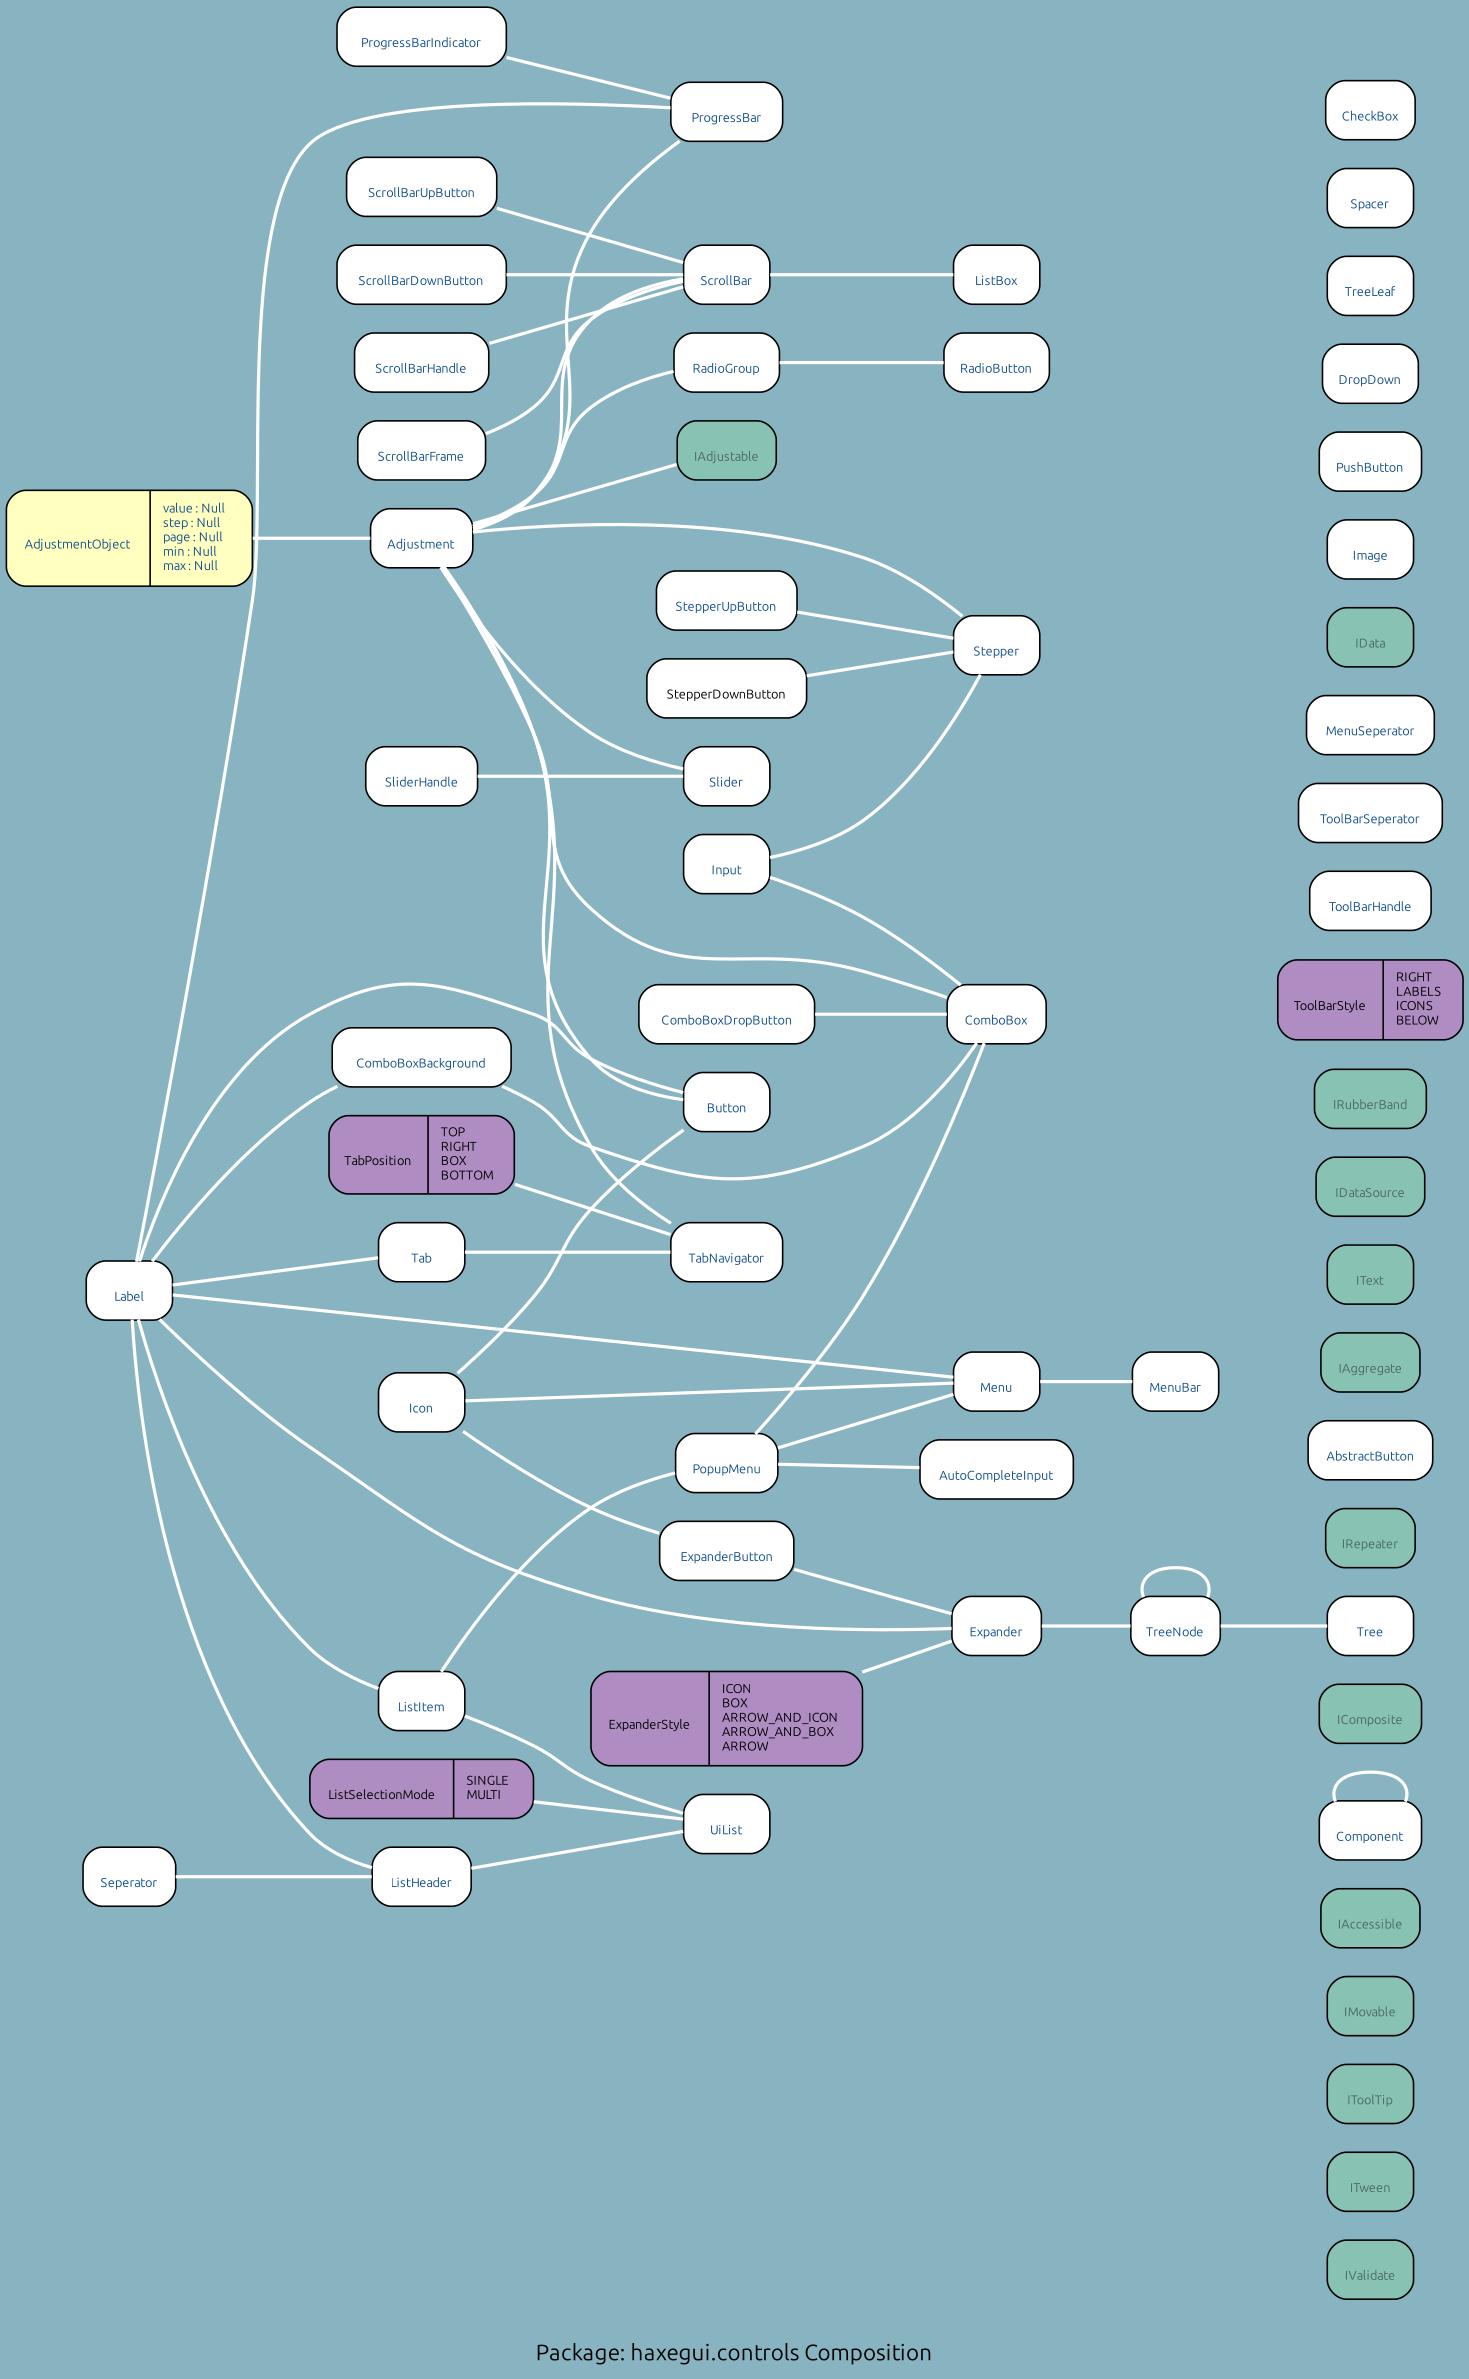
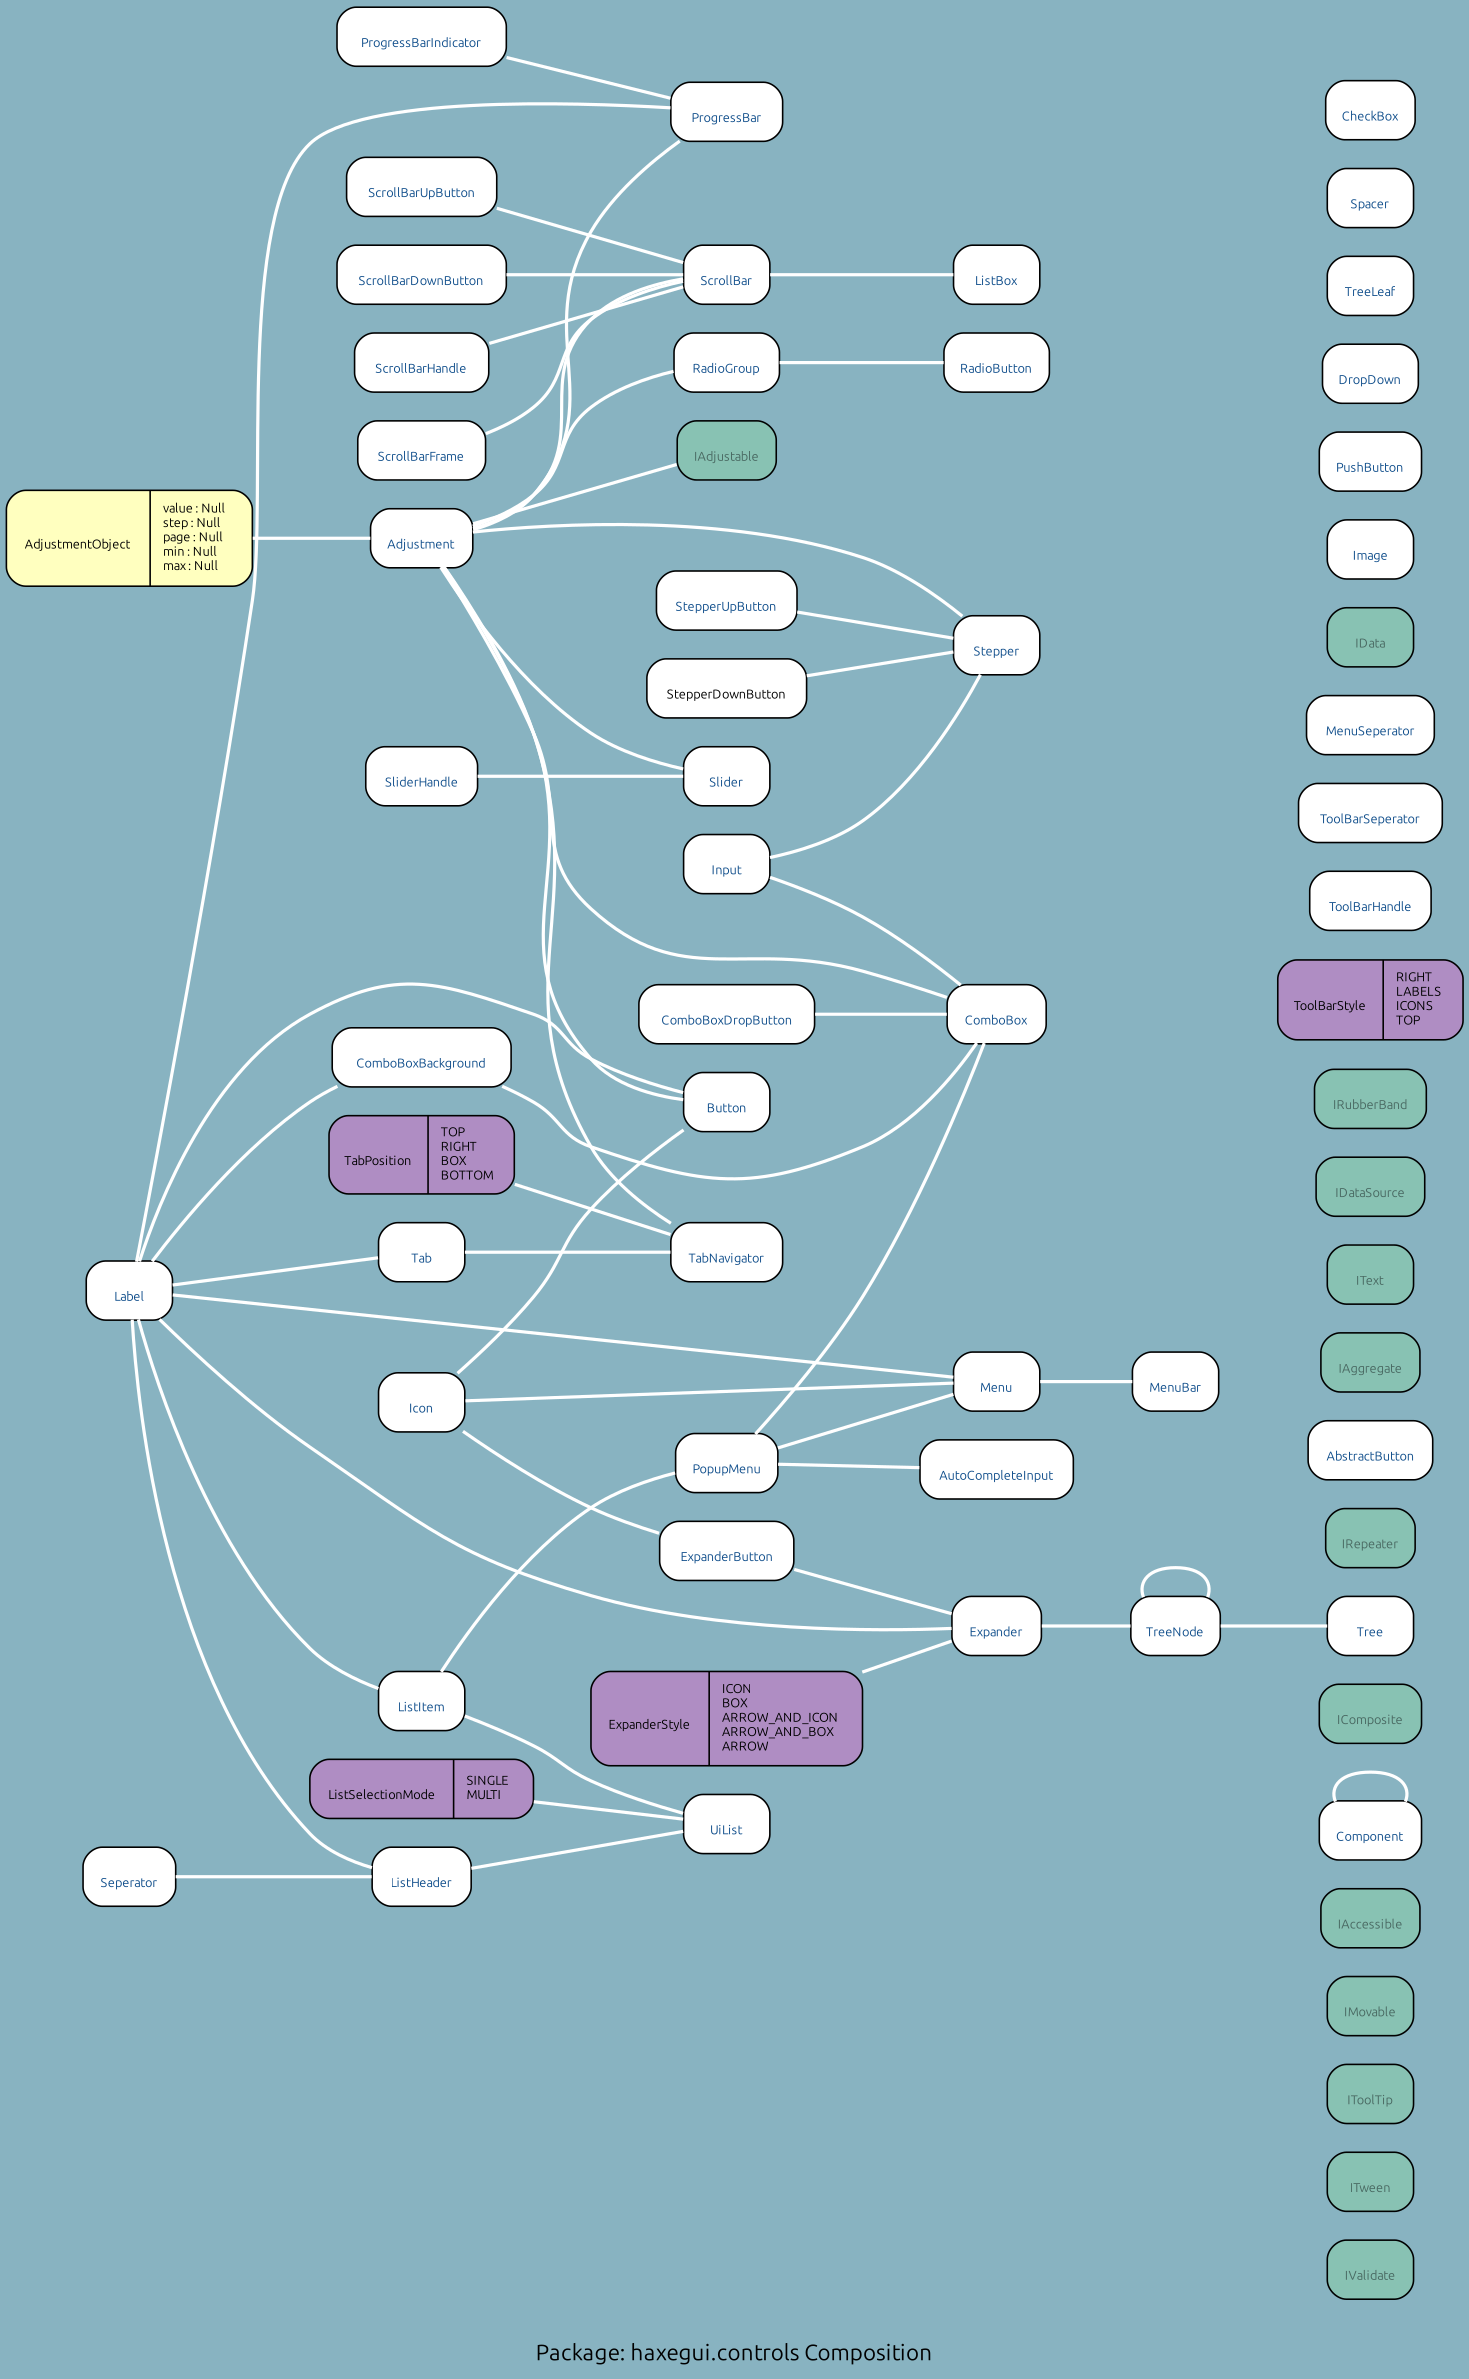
node "AdjustmentObject": fontcolor #104e8b -> black
node "ToolBarStyle": text "BELOW" -> "TOP"
